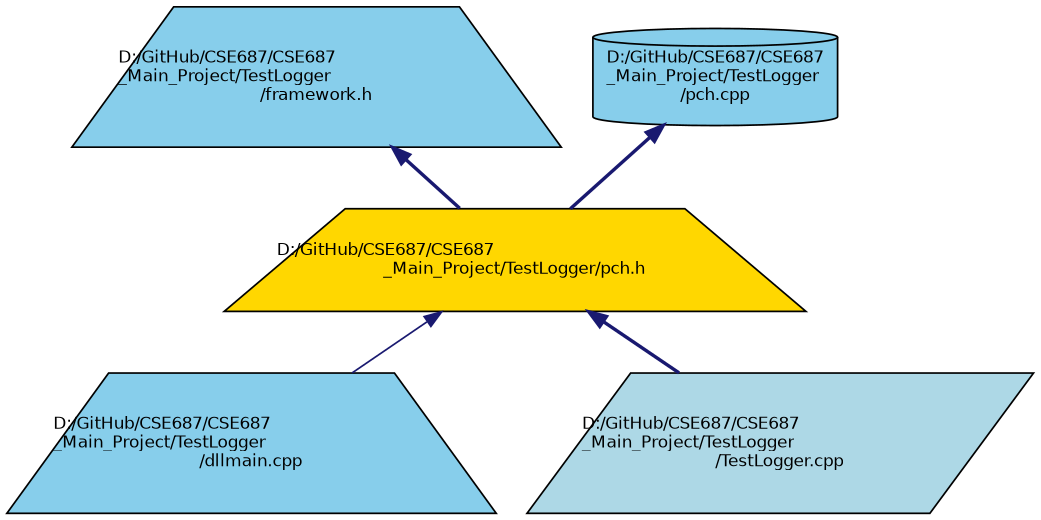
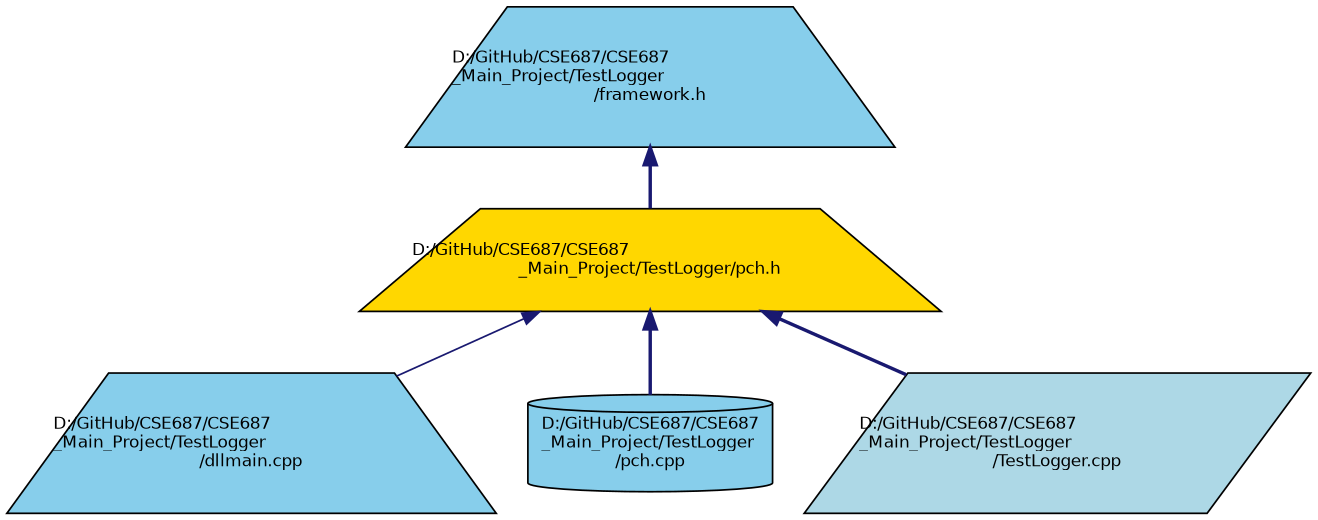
edge "D:/GitHub/CSE687/CSE687 _Main_Project/TestLogger/pch.h" -> "D:/GitHub/CSE687/CSE687 _Main_Project/TestLogger /pch.cpp": reversed
